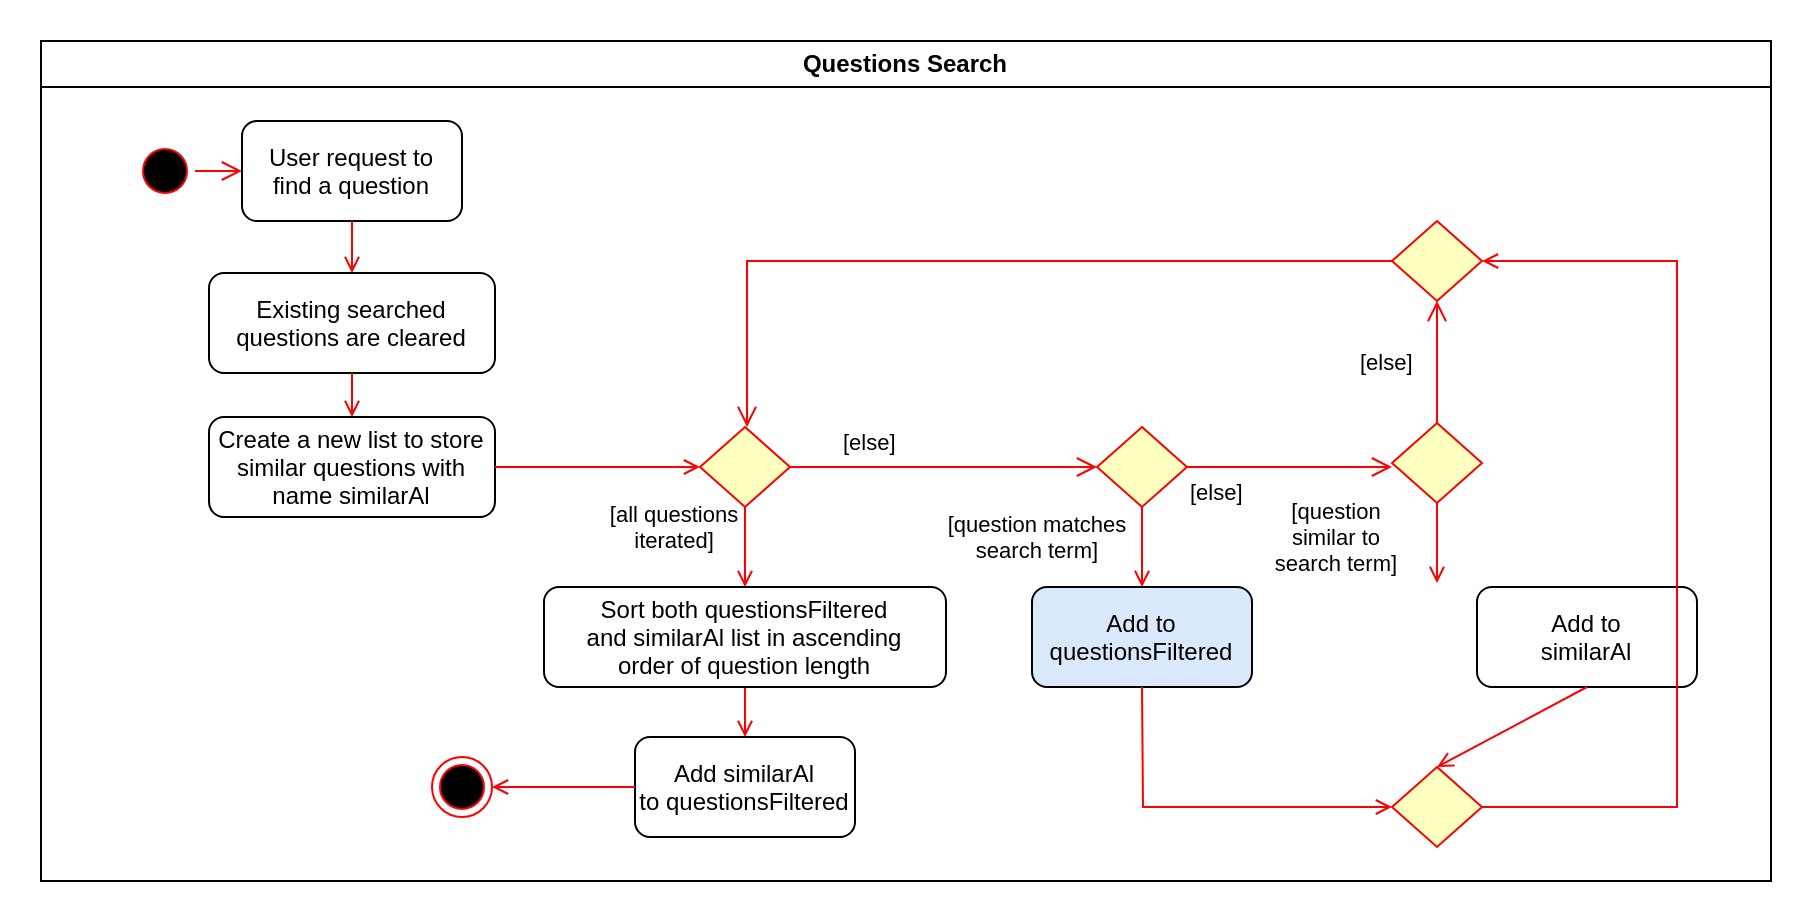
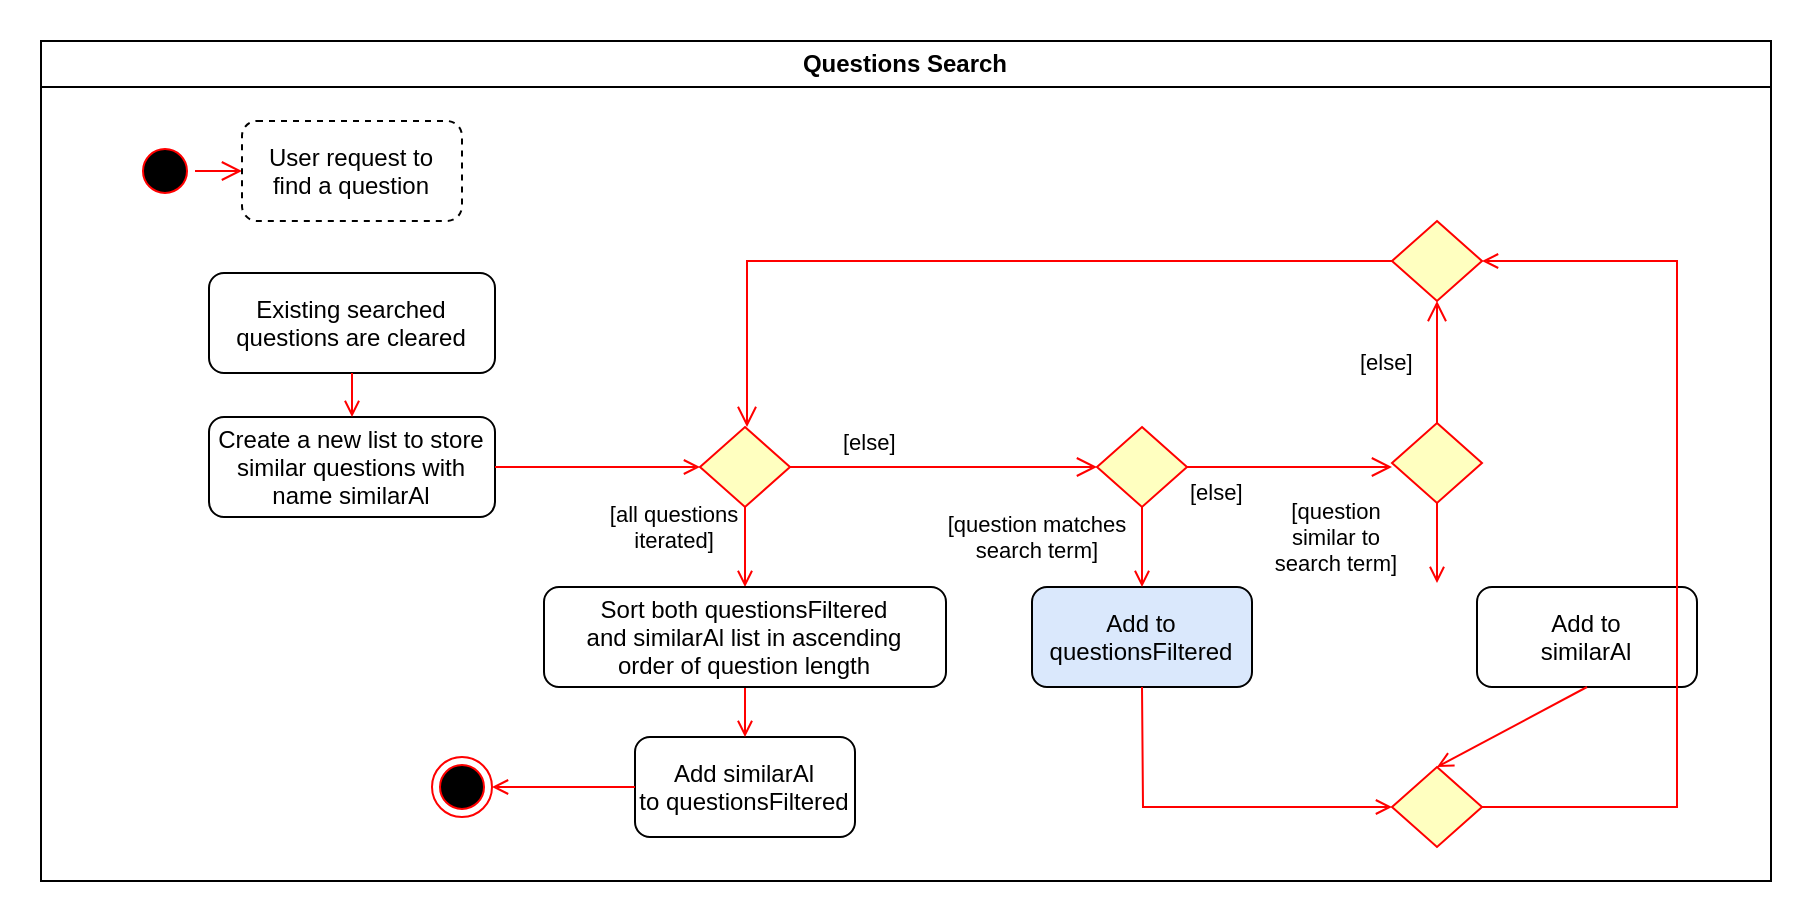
node "User request to find a question": style solid -> dashed
edge "User request to find a question" -> "Existing searched questions are cleared": removed
